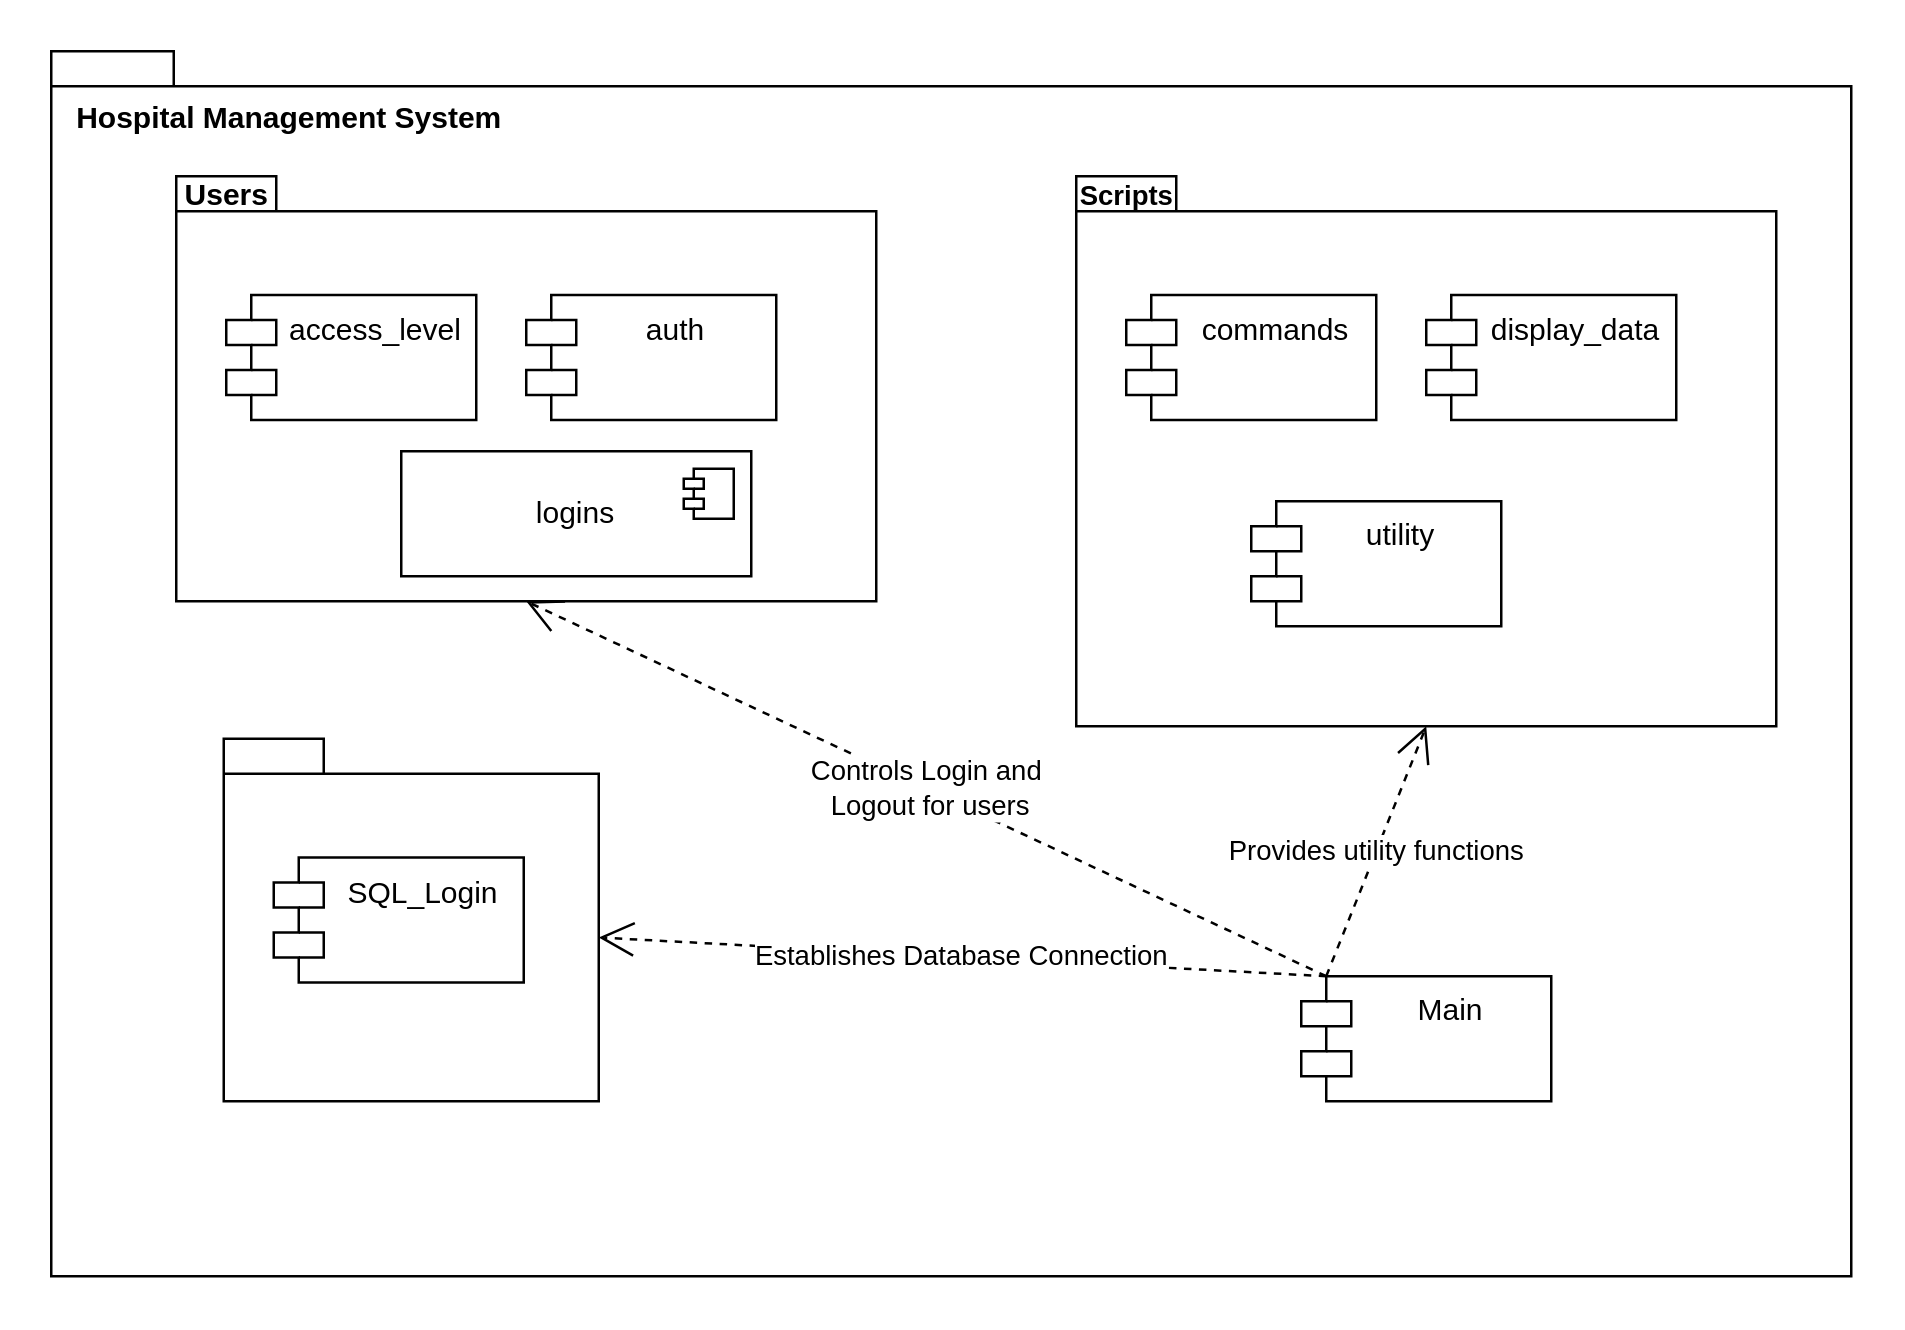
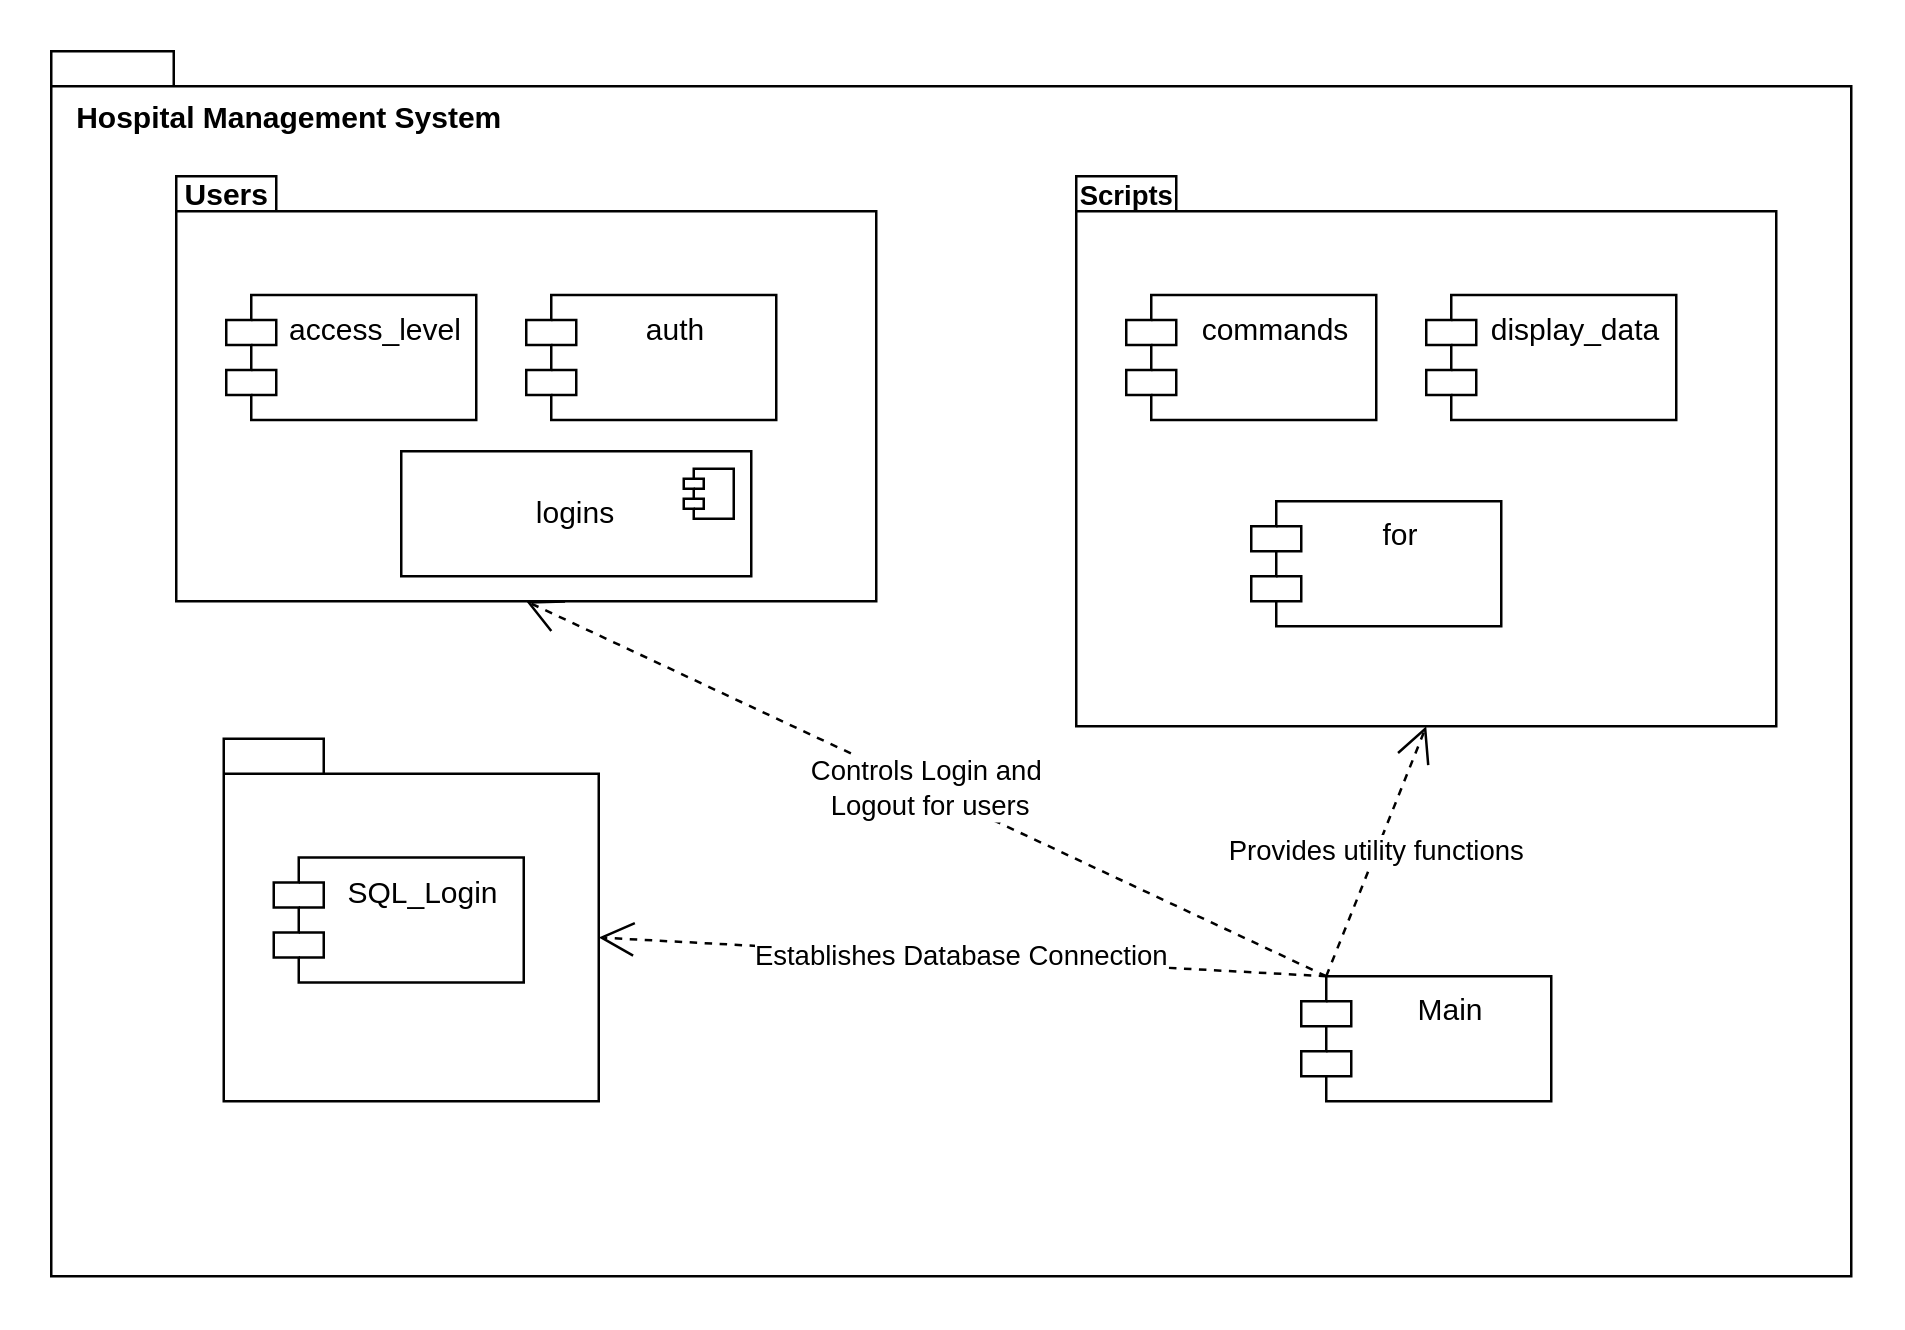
node "utility": label "utility" -> "for"
